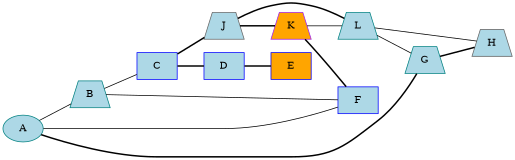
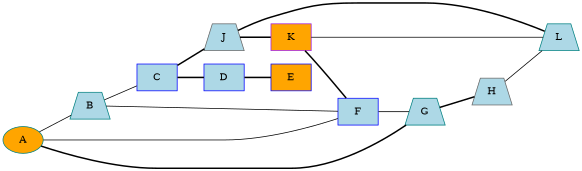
node "K": shape trapezium -> box
edge "L" -- "G": now "F" -- "G"
node "A": fillcolor lightblue -> orange
